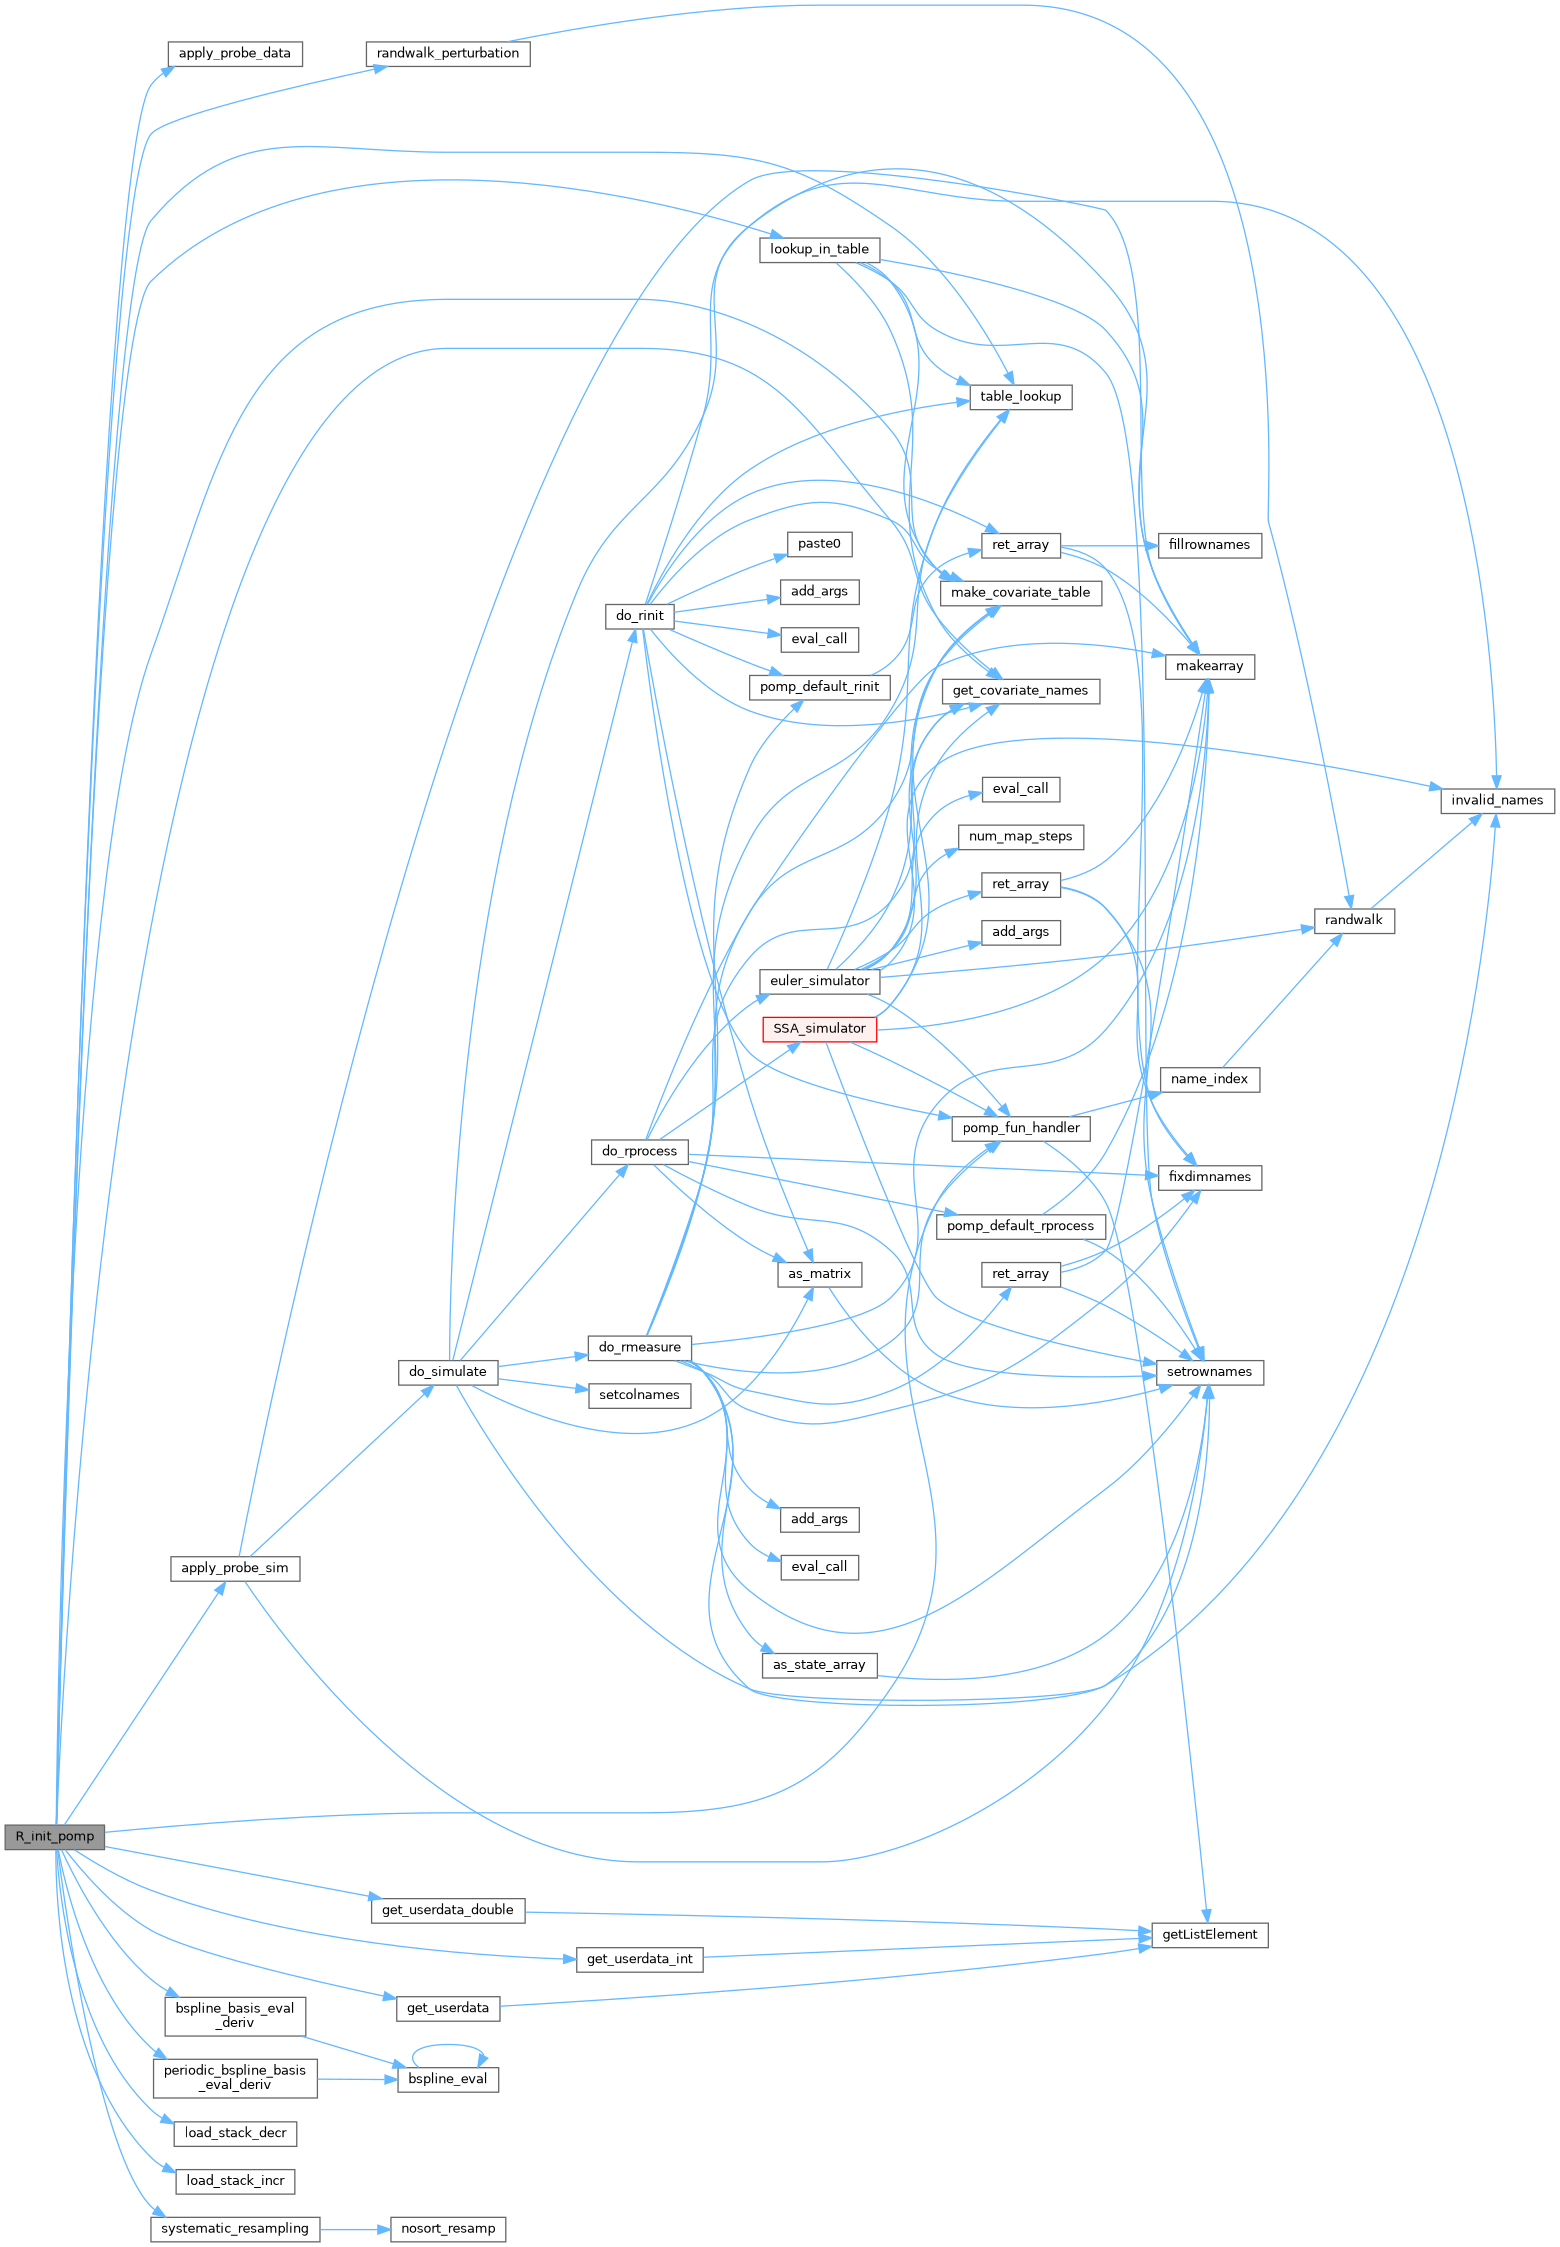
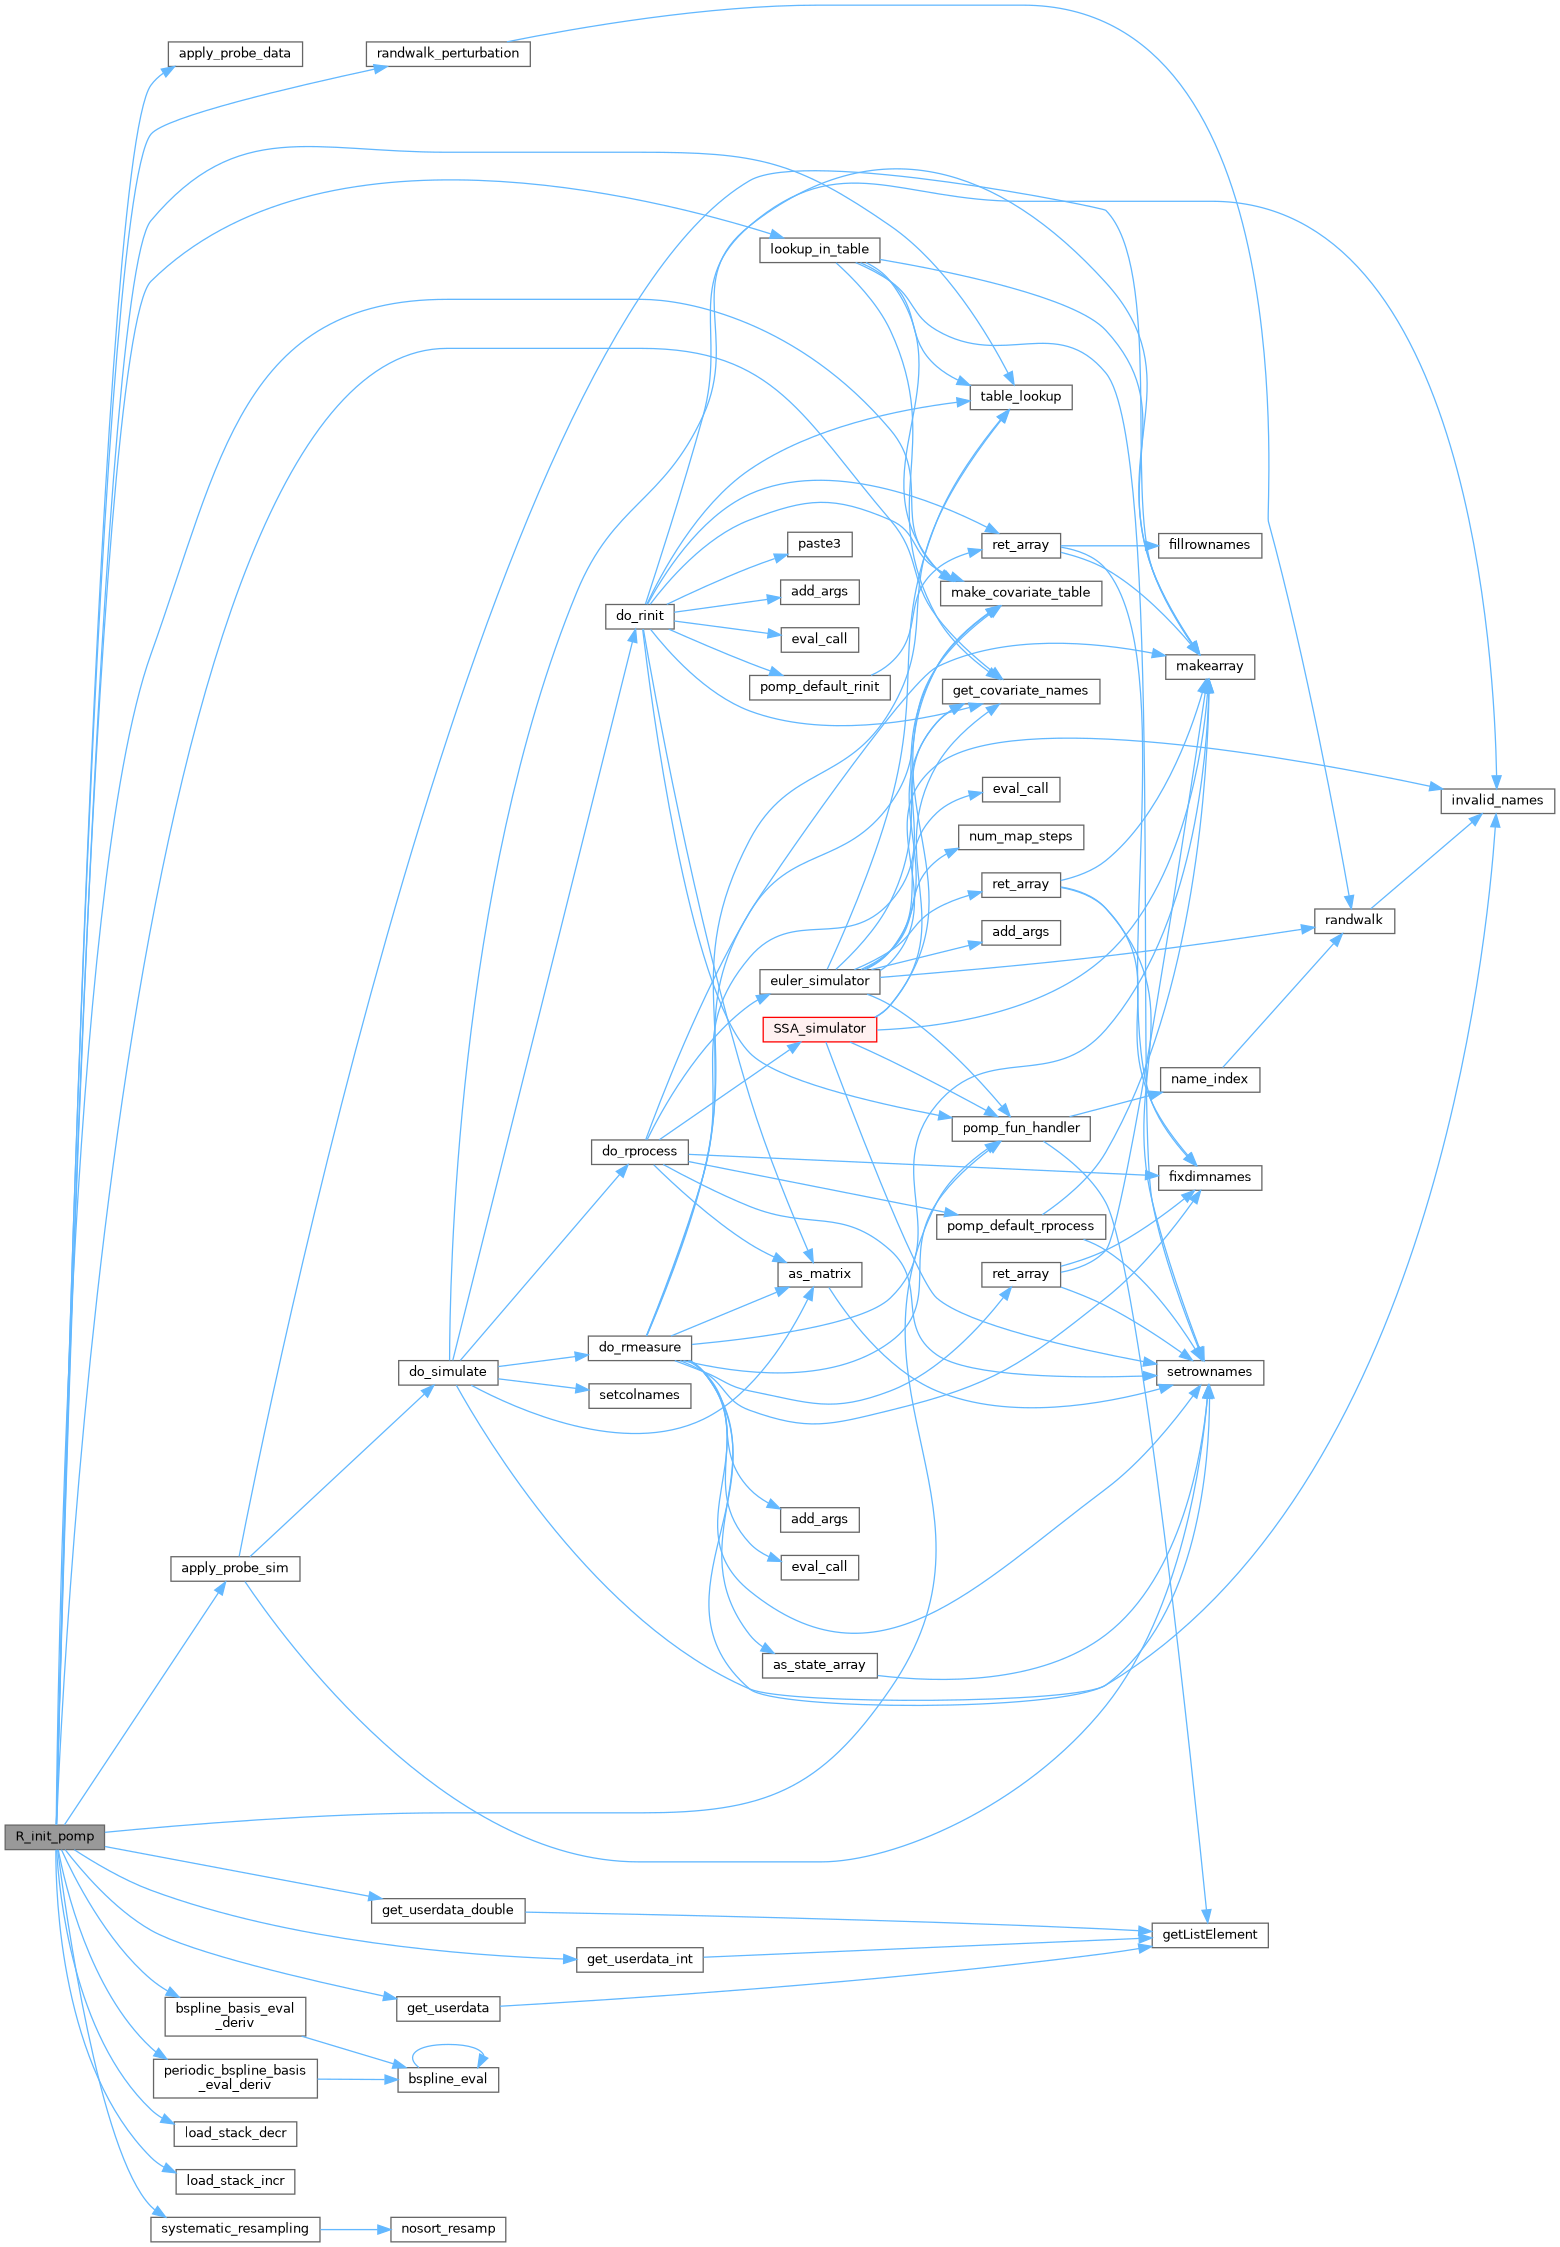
node "paste0": label "paste0" -> "paste3"
edge "do_rmeasure" -> "pomp_default_rinit": now "do_rmeasure" -> "as_matrix"
